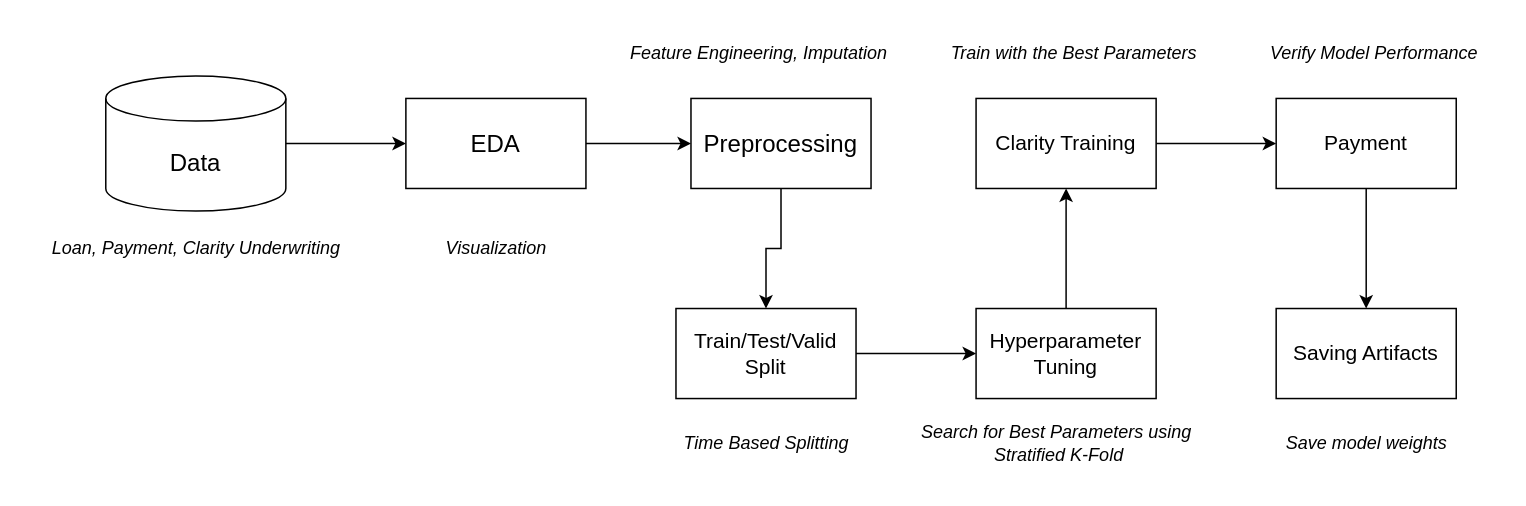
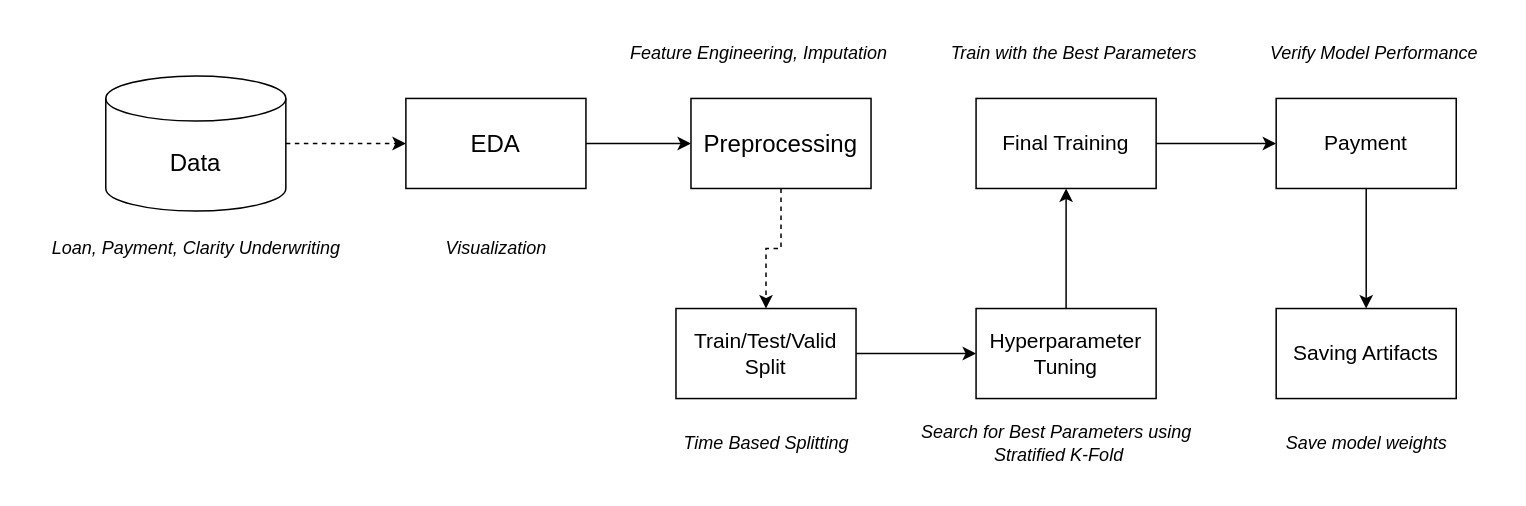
edge "Data" -> "EDA": style solid -> dashed
node "Clarity Training": label "Clarity Training" -> "Final Training"
edge "Preprocessing" -> "Train/Test/Valid Split": style solid -> dashed
